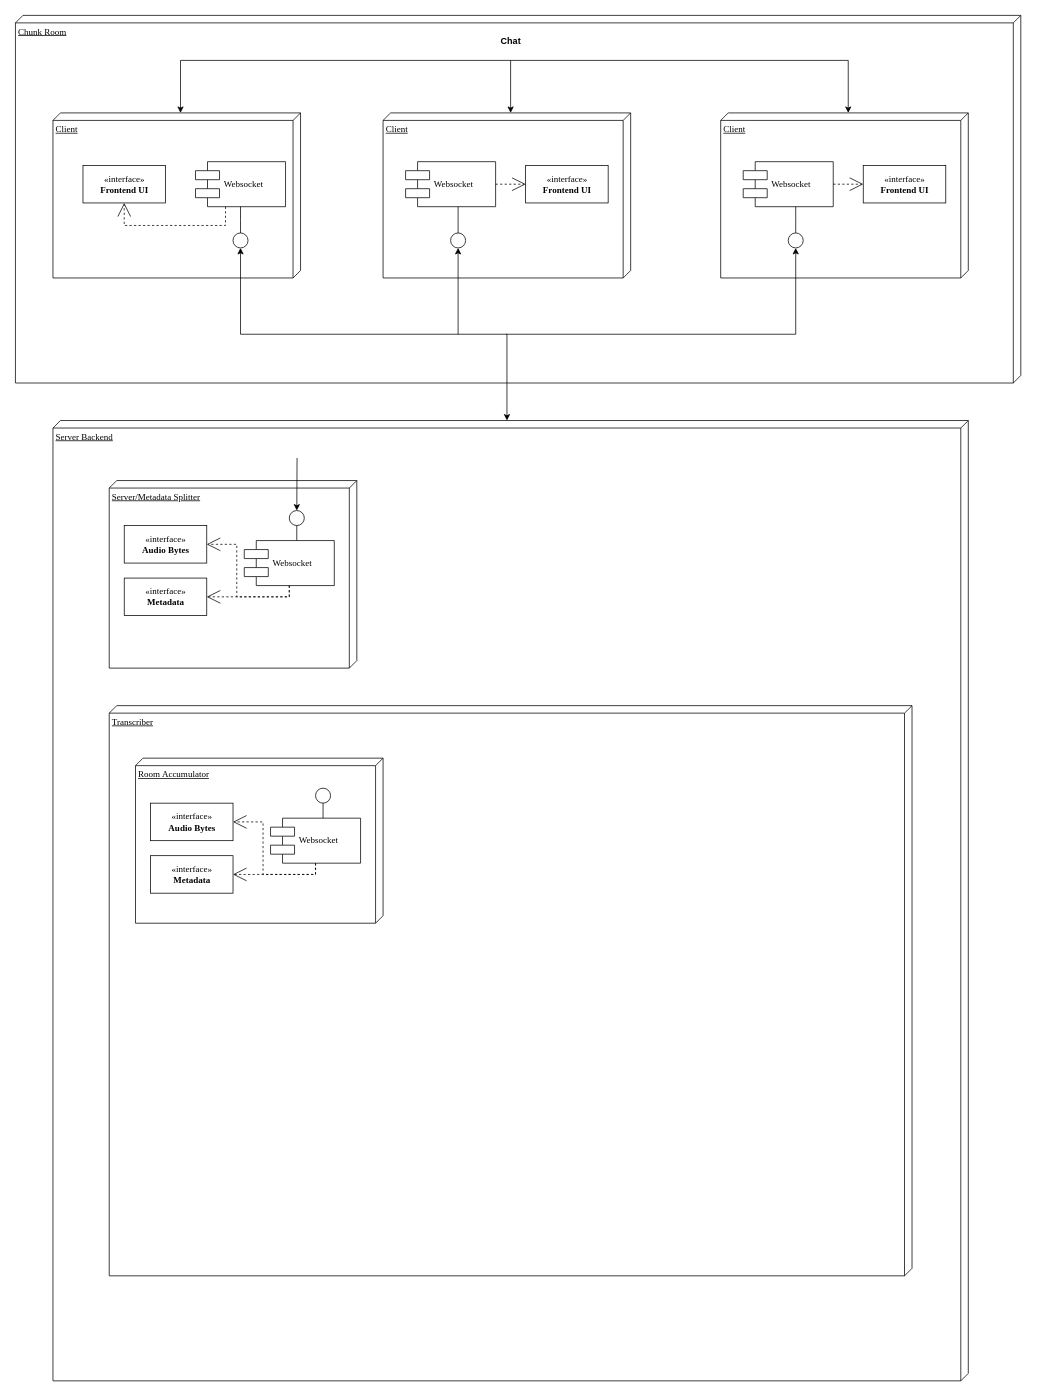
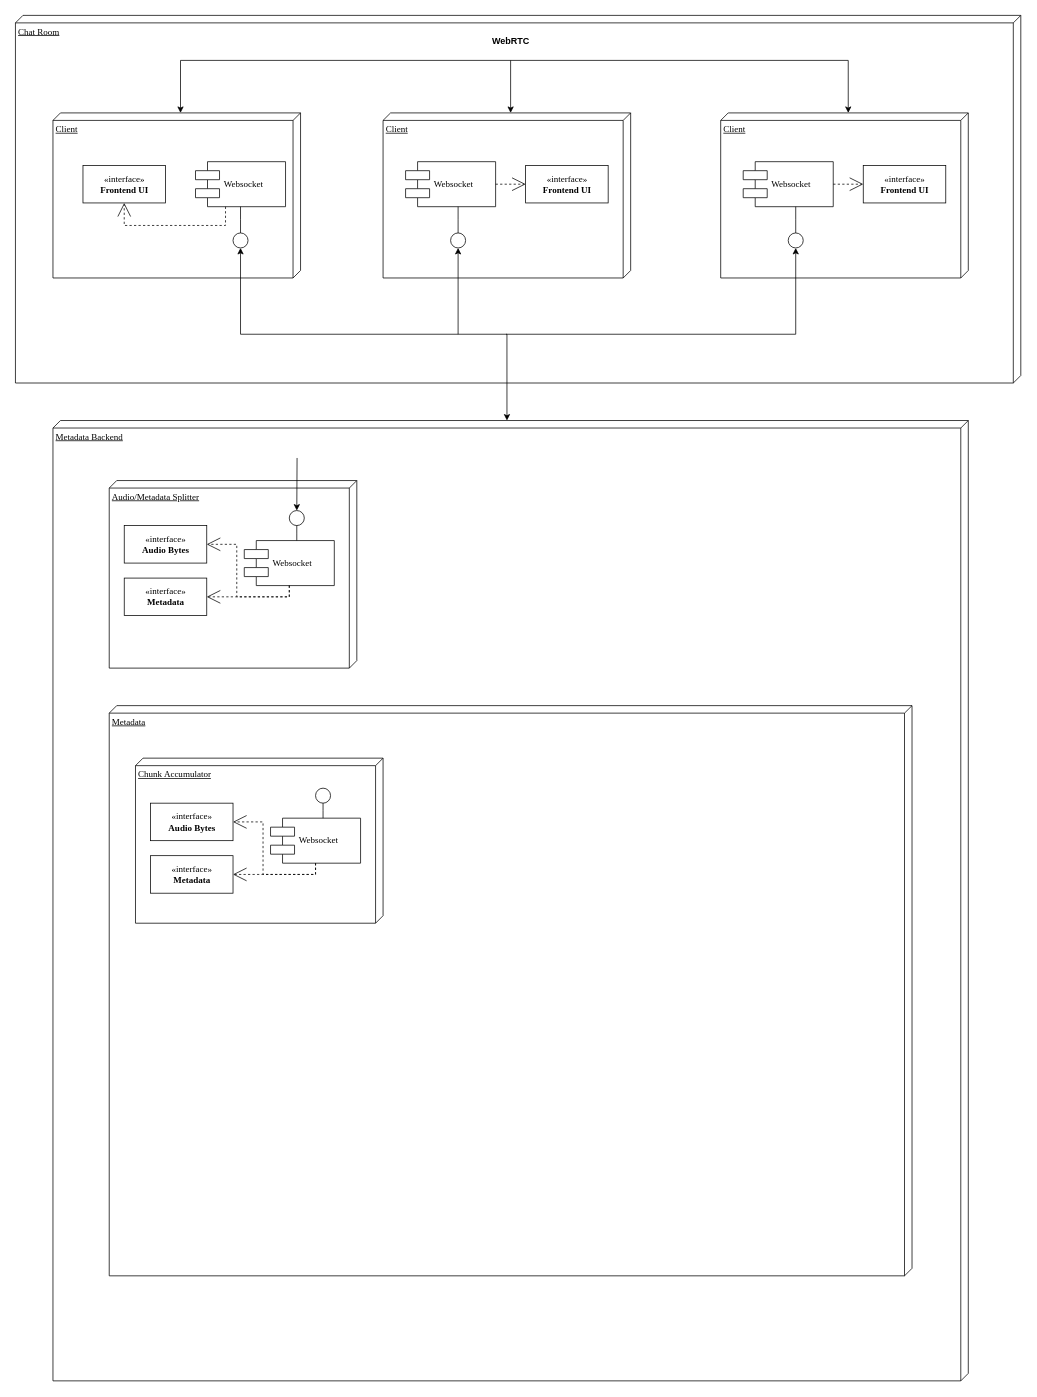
node "Chunk Room": label "Chunk Room" -> "Chat Room"
node "Chat": label "Chat" -> "WebRTC"
node "Server Backend": label "Server Backend" -> "Metadata Backend"
node "Server/Metadata Splitter": label "Server/Metadata Splitter" -> "Audio/Metadata Splitter"
node "Transcriber": label "Transcriber" -> "Metadata"
node "Room Accumulator": label "Room Accumulator" -> "Chunk Accumulator"
